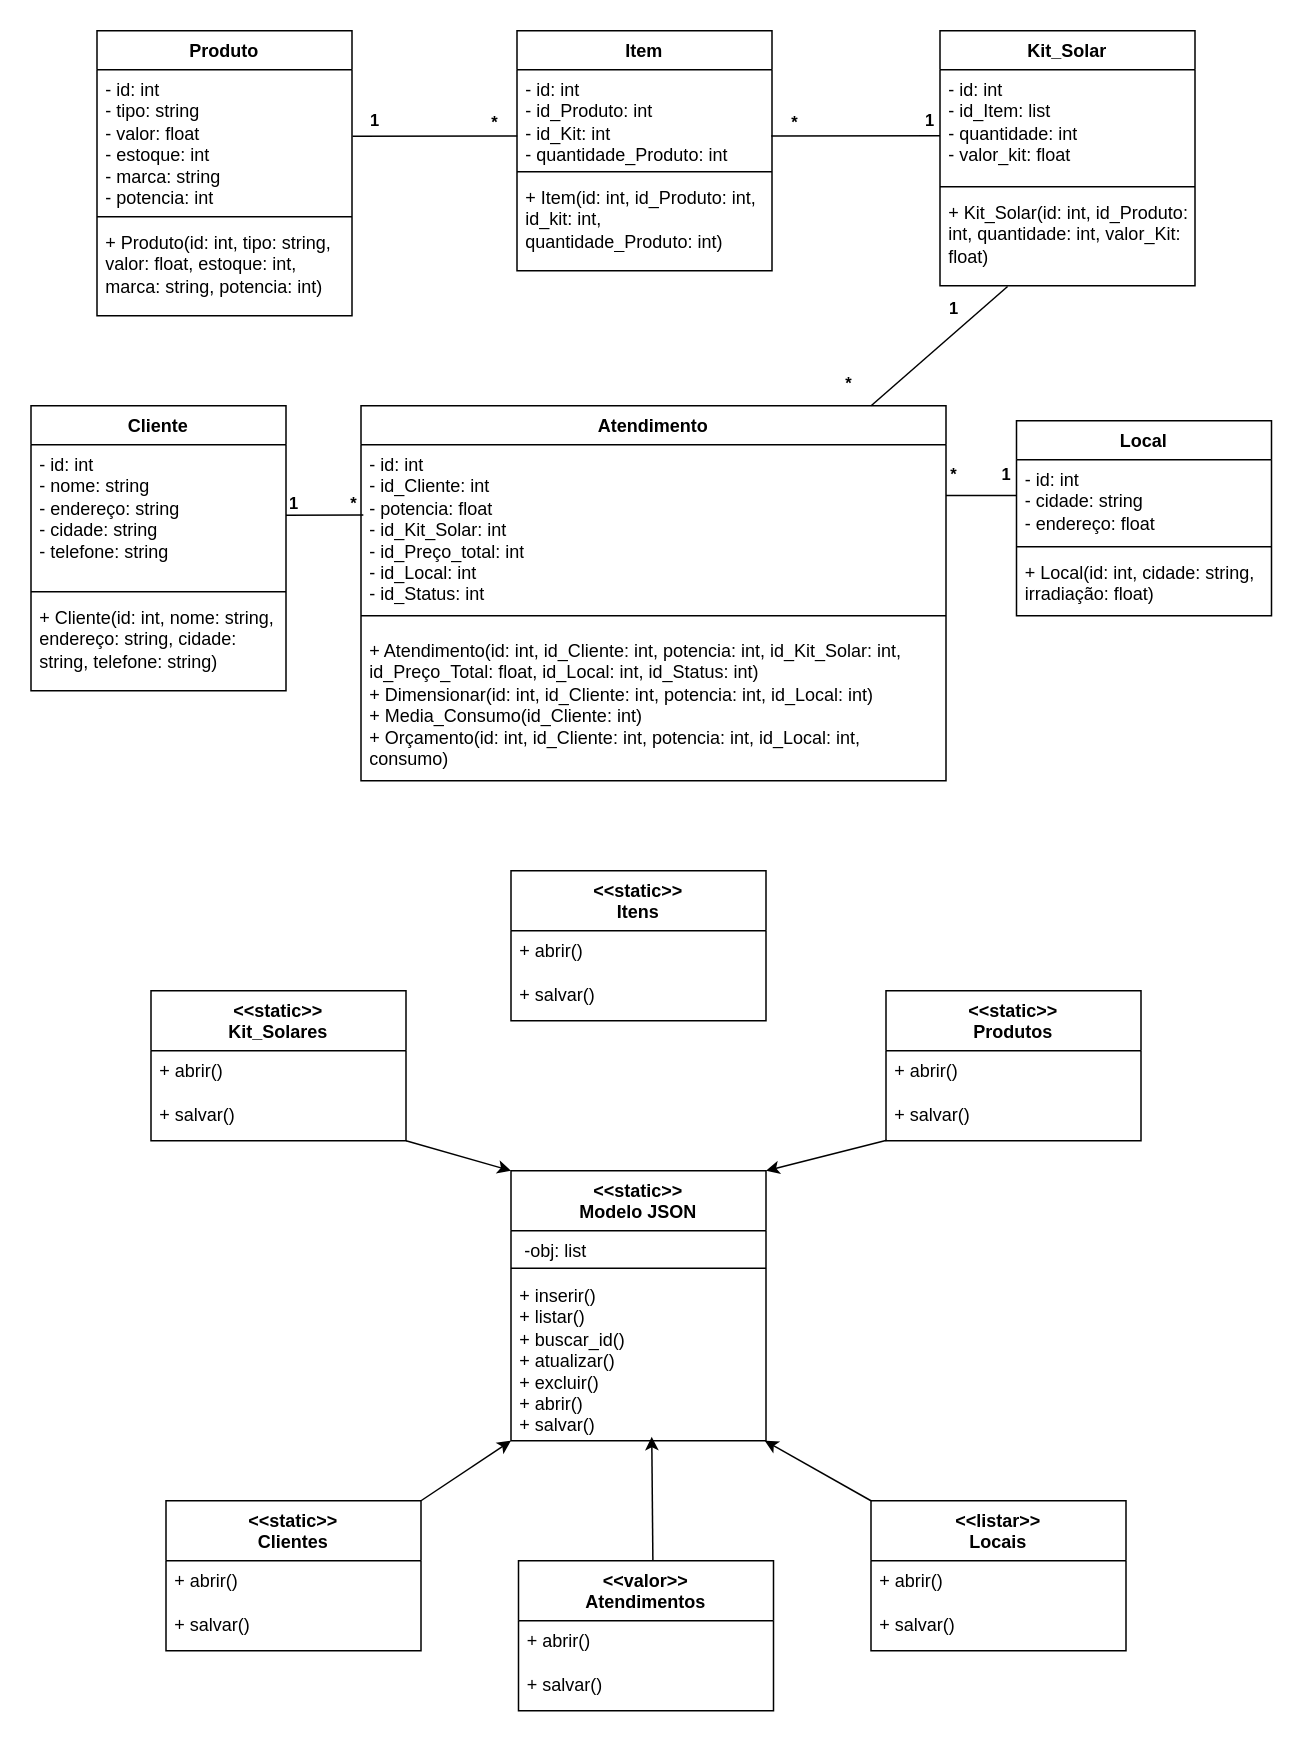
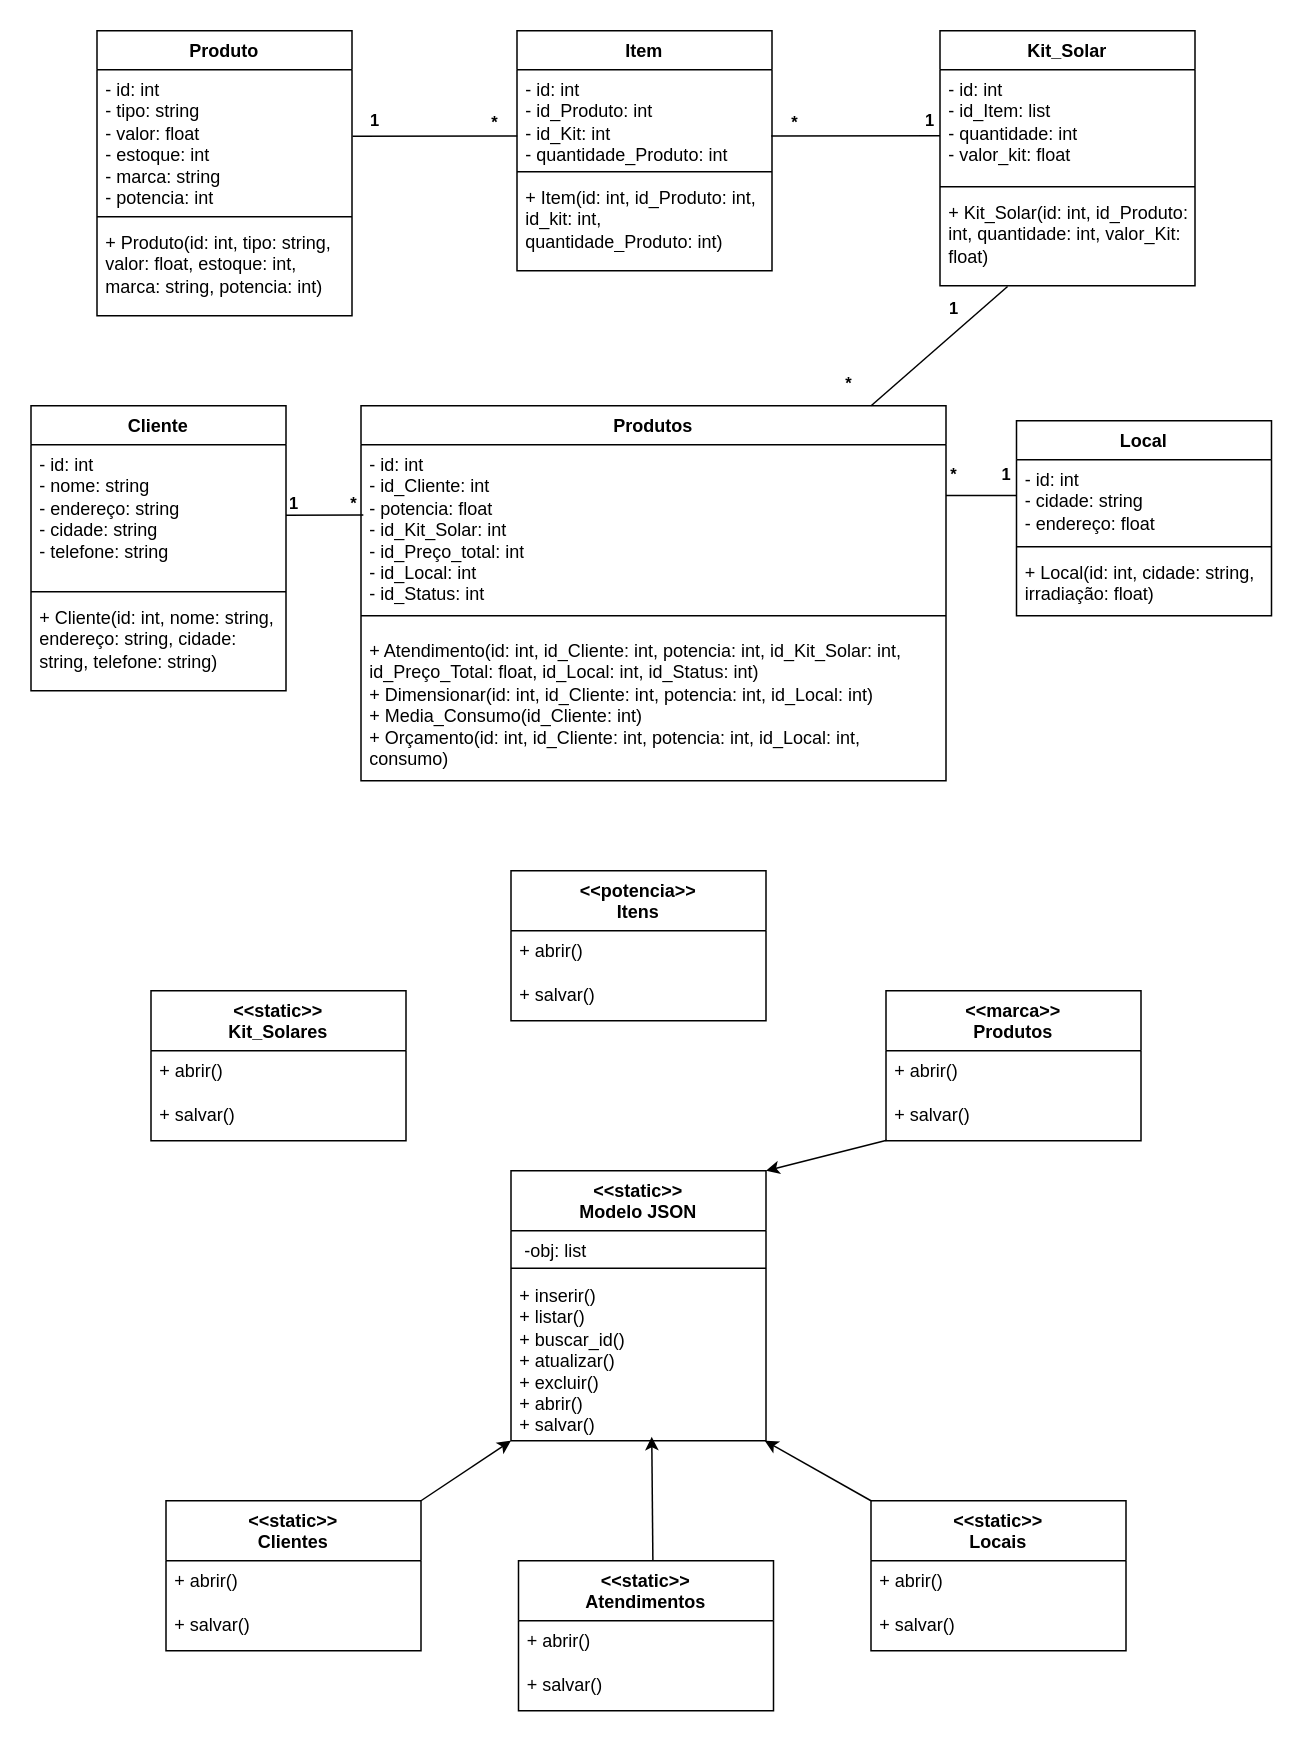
node "Atendimento": label "Atendimento" -> "Produtos"
node "<<static>> Itens": label "<<static>> Itens" -> "<<potencia>> Itens"
node "<<static>> Produtos": label "<<static>> Produtos" -> "<<marca>> Produtos"
edge "<<static>> Kit_Solares" -> "<<static>> Modelo JSON": removed
node "<<listar>> Locais": label "<<listar>> Locais" -> "<<static>> Locais"
node "<<valor>> Atendimentos": label "<<valor>> Atendimentos" -> "<<static>> Atendimentos"
